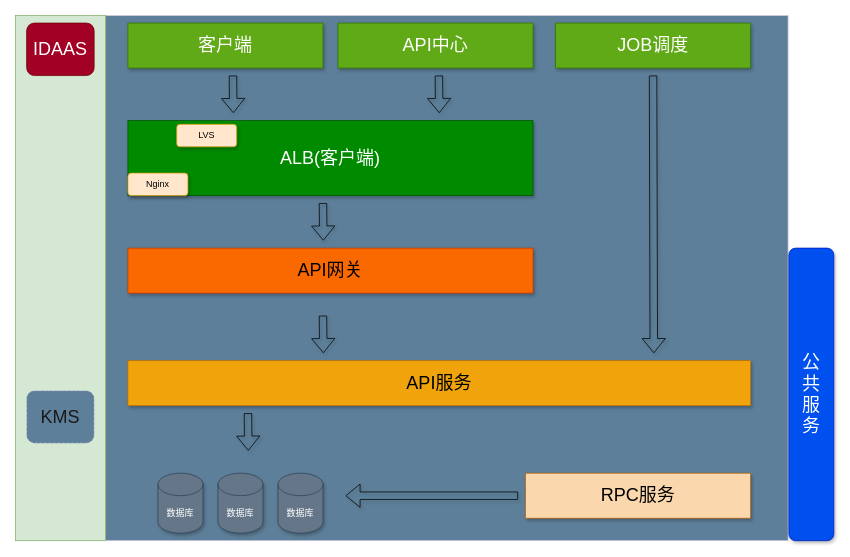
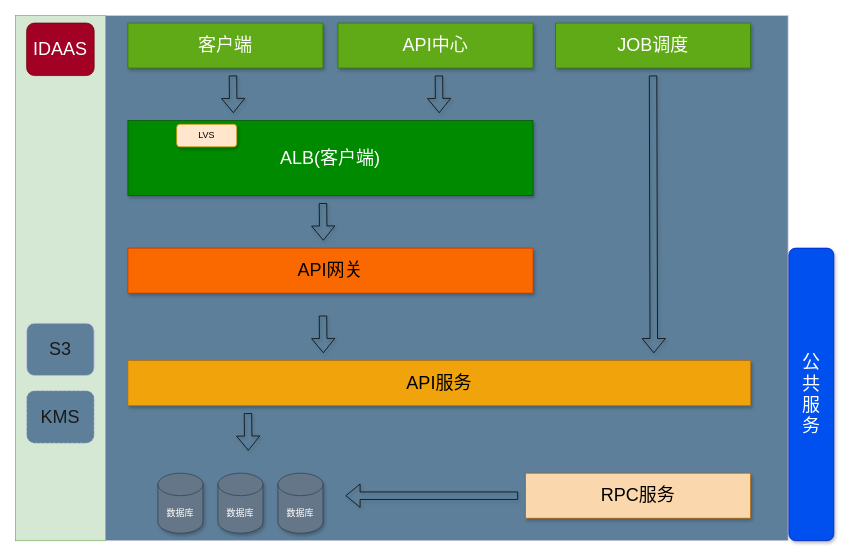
node "Nginx": removed
node "S3": added
